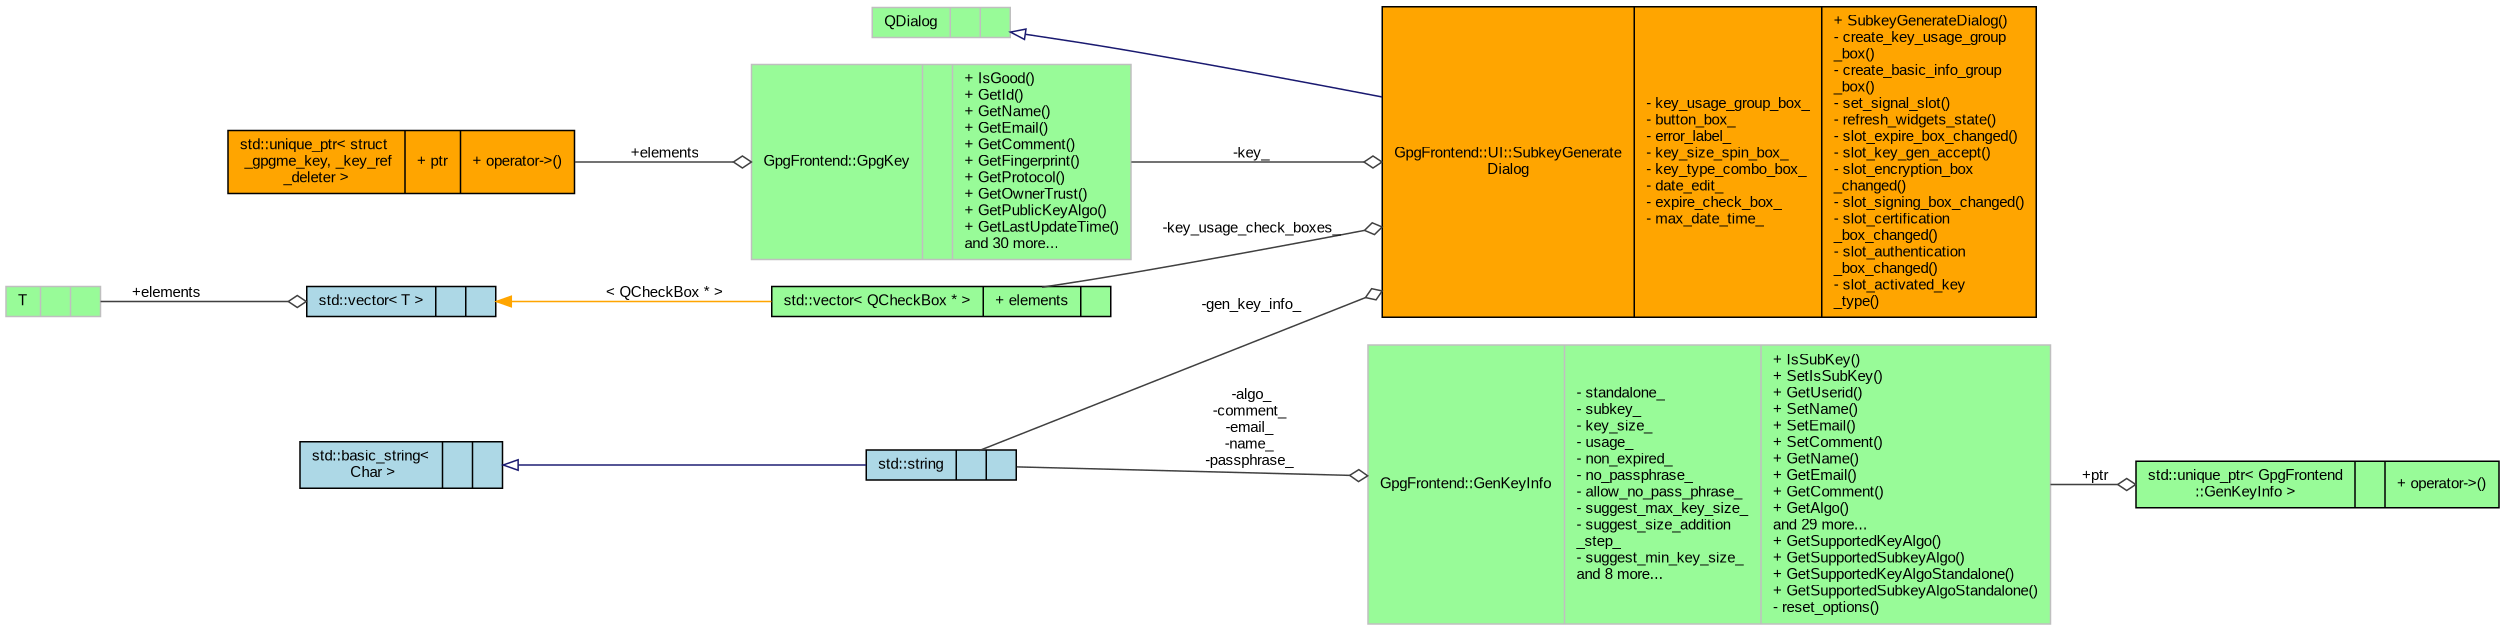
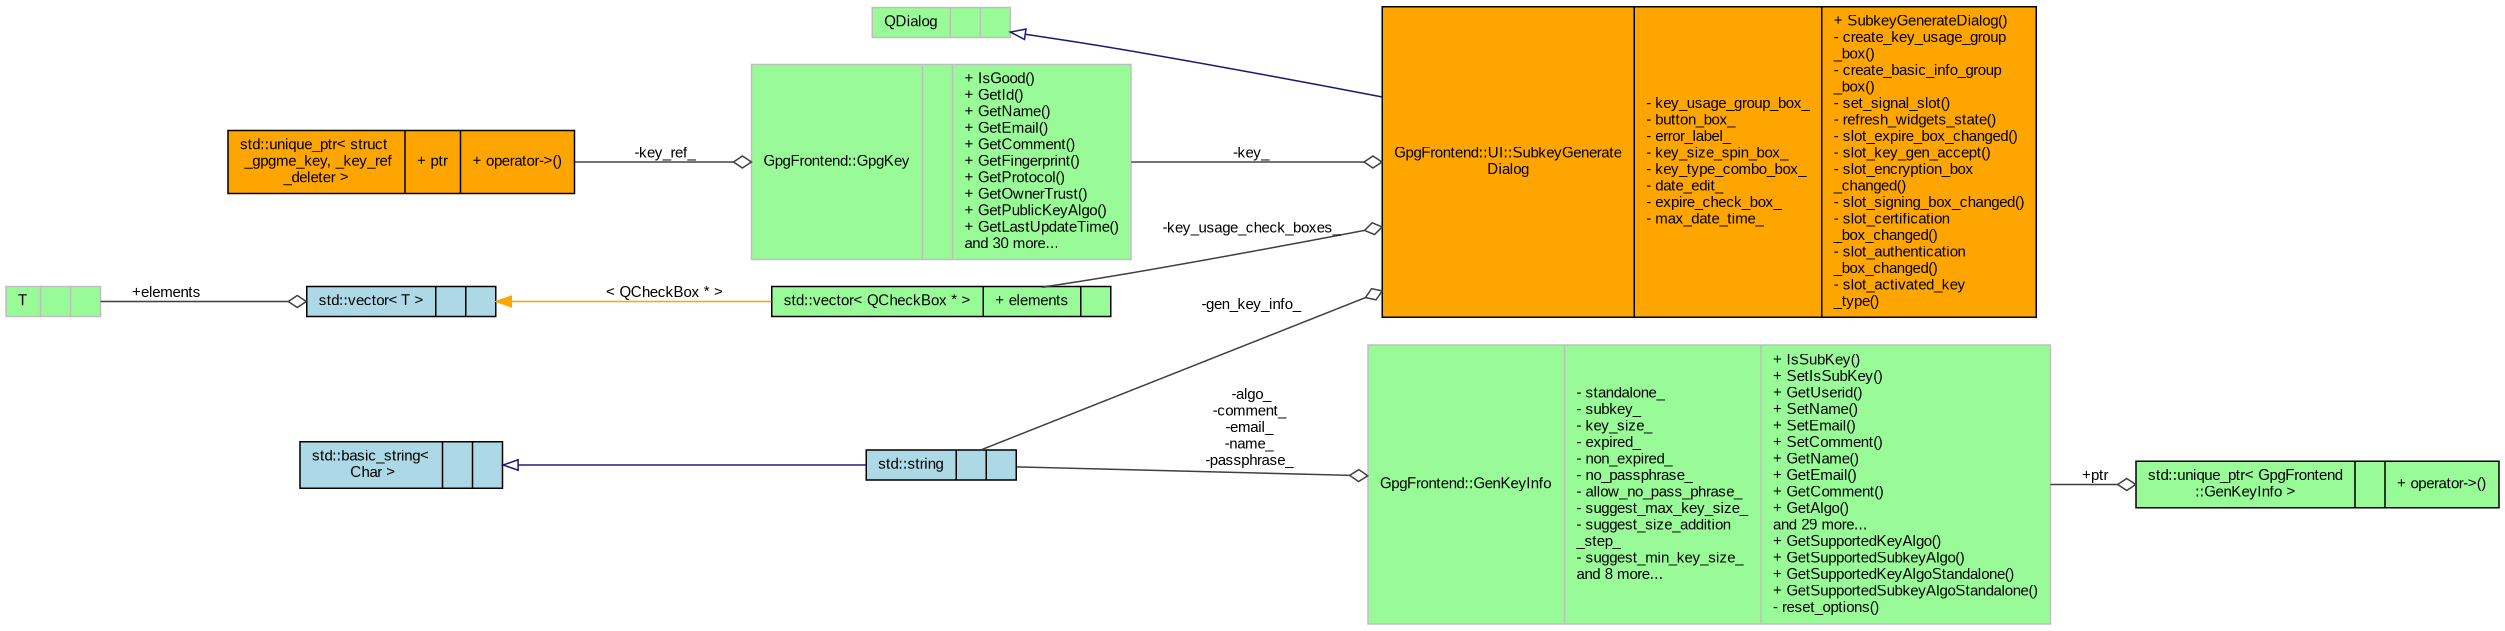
edge "std::unique_ptr< struct" -> "GpgFrontend::GpgKey": label " +elements" -> " -key_ref_"
node "GpgFrontend::GenKeyInfo": text "- usage_" -> "- expired_"
